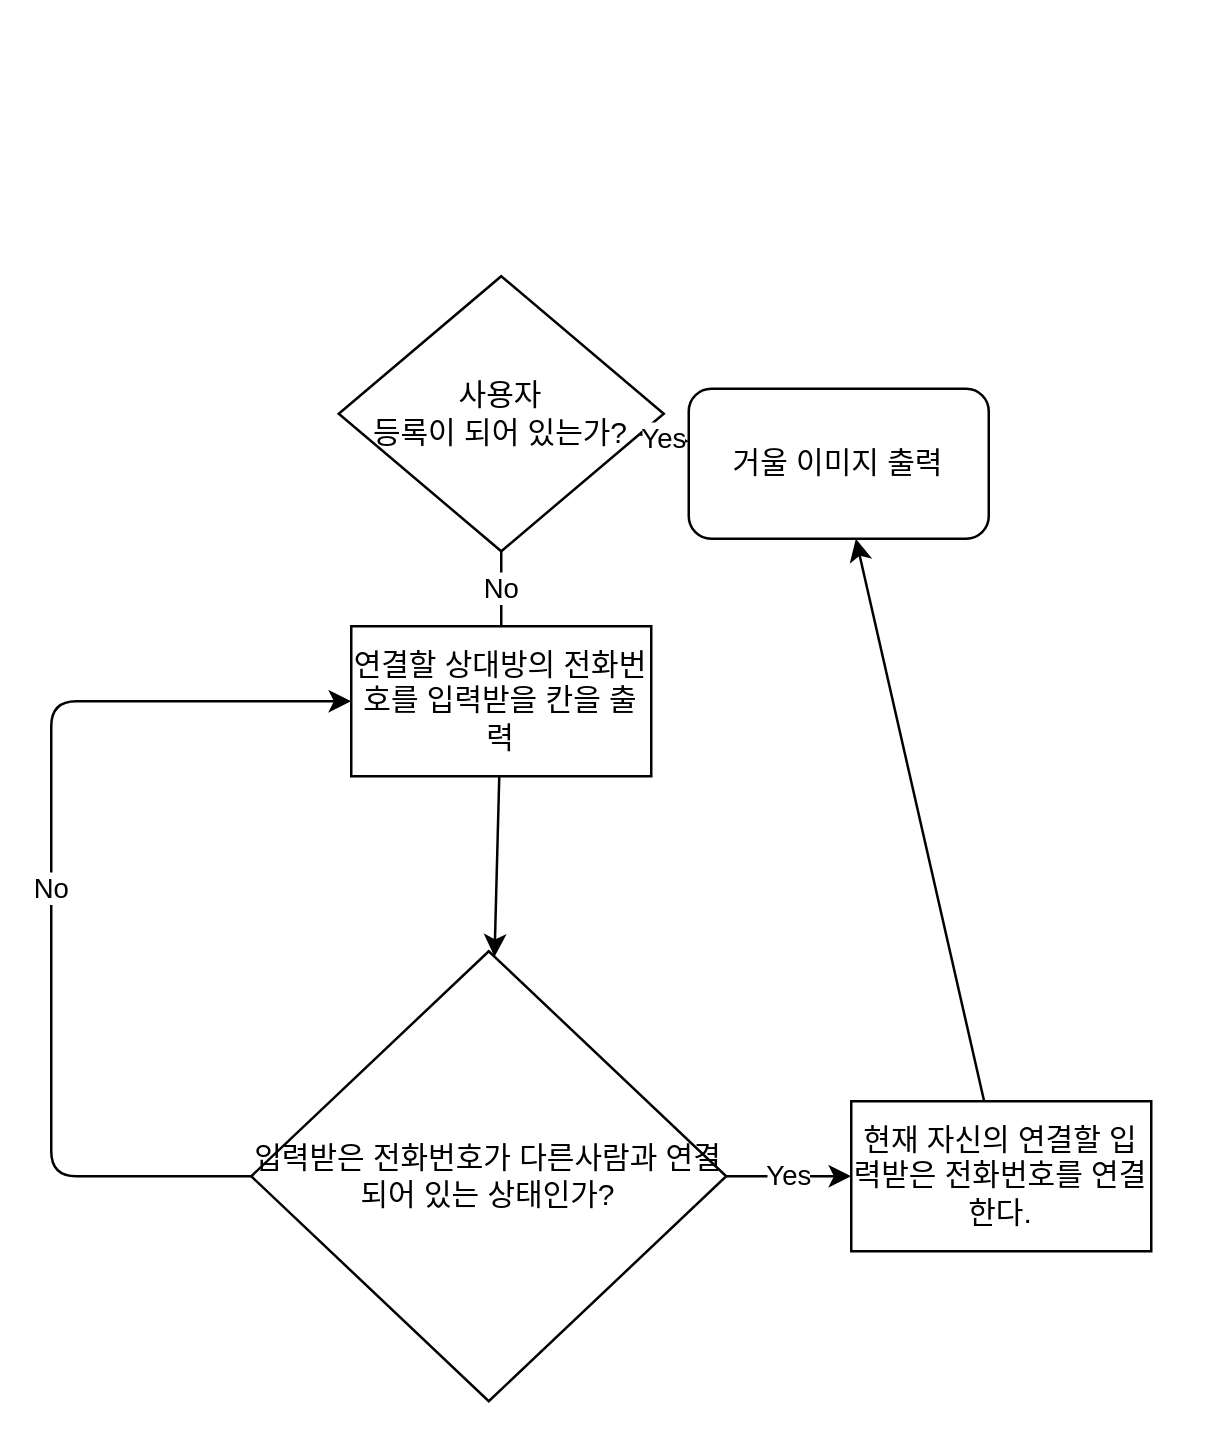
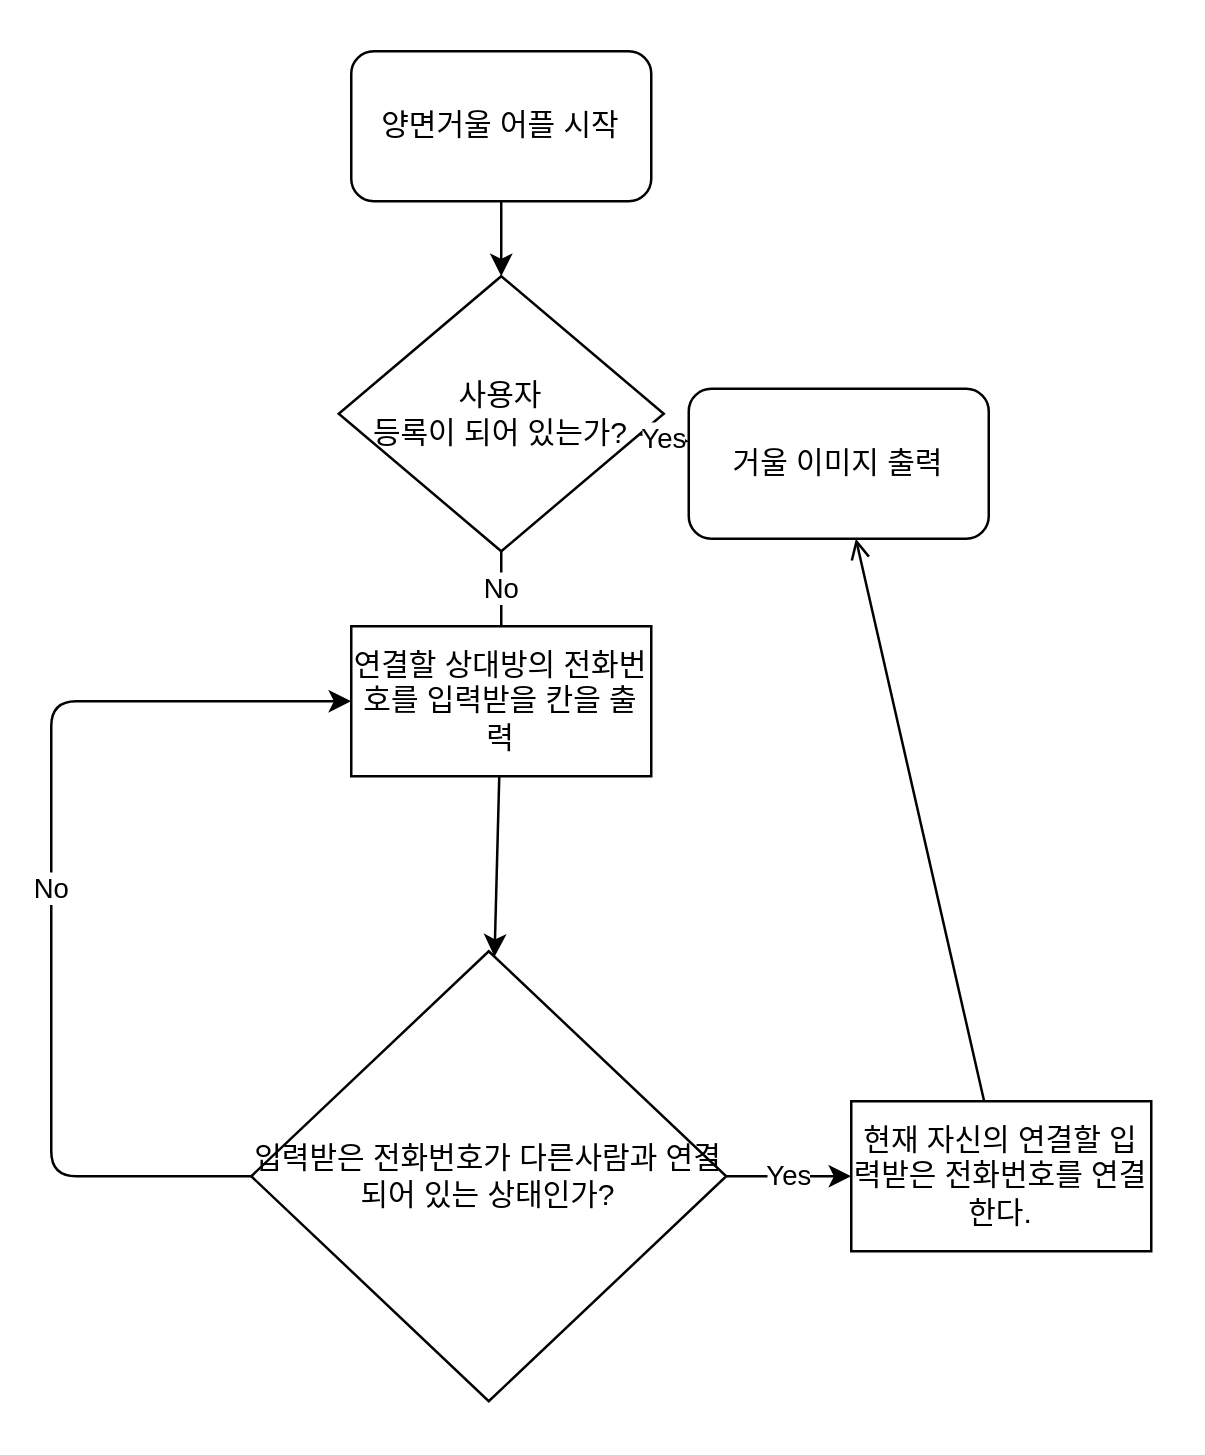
node "양면거울 어플 시작": added
edge "양면거울 어플 시작" -> "사용자 등록이 되어 있는가?": added
edge "현재 자신의 연결할 입력받은 전화번호를 연결한다." -> "거울 이미지 출력": arrowhead classic -> open
